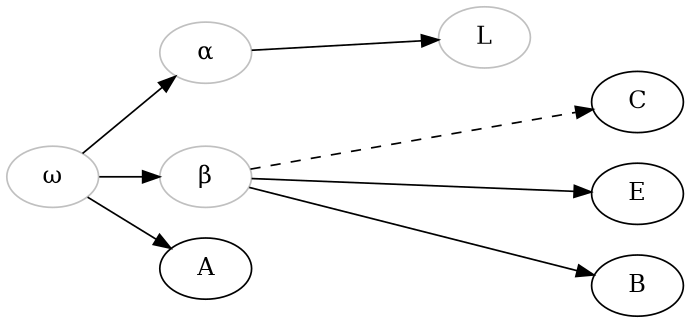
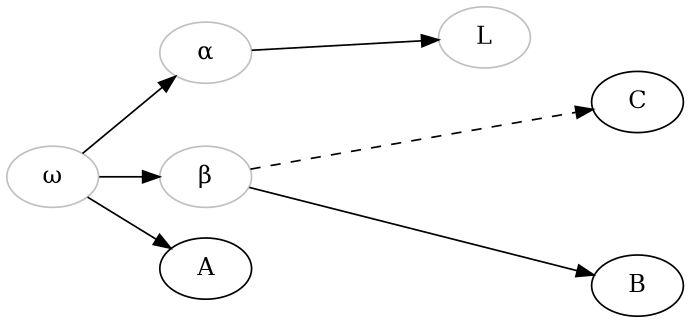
node "E": removed
